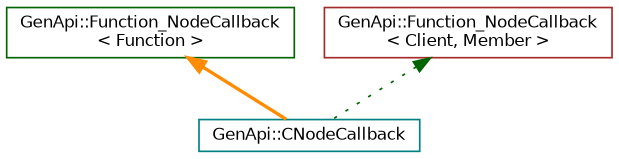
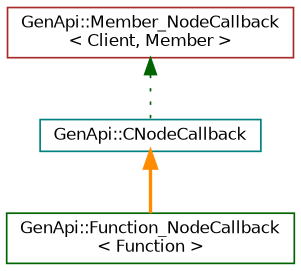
node "GenApi::Function_NodeCallback < Client, Member >": label "GenApi::Function_NodeCallback < Client, Member >" -> "GenApi::Member_NodeCallback < Client, Member >"
edge "GenApi::CNodeCallback" -> "GenApi::Function_NodeCallback < Function >": reversed
